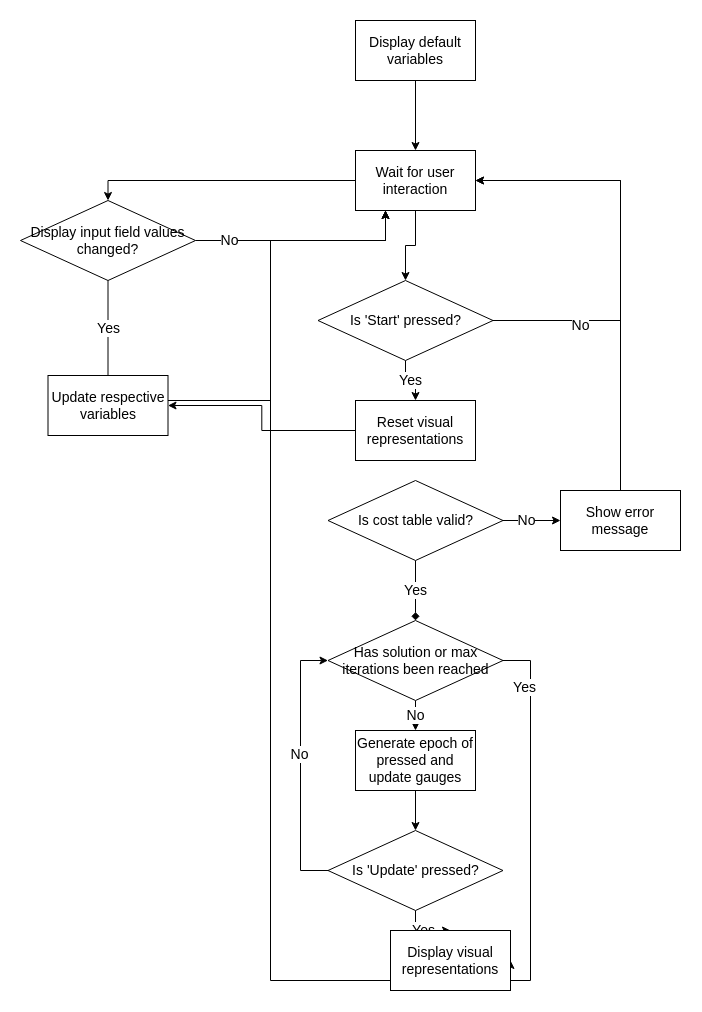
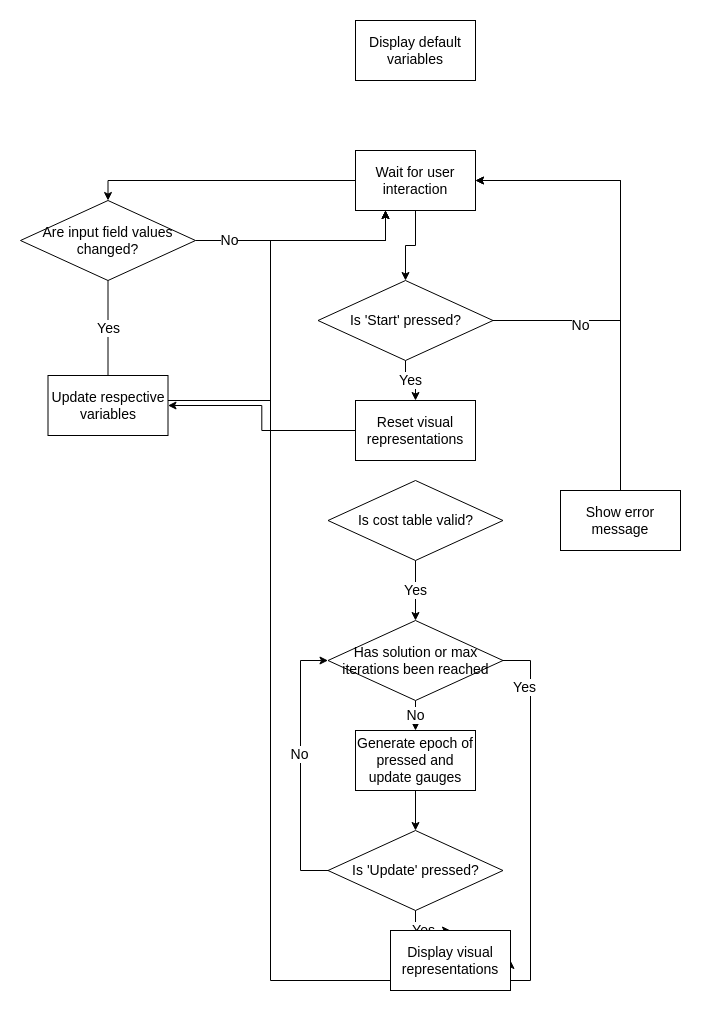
edge "Display default variables" -> "Wait for user interaction": removed
node "Display input field values changed?": label "Display input field values changed?" -> "Are input field values changed?"
edge "Is cost table valid?" -> "Show error message": removed, label "No"
edge "Is cost table valid?" -> "Has solution or max iterations been reached": arrowhead diamond -> classic
